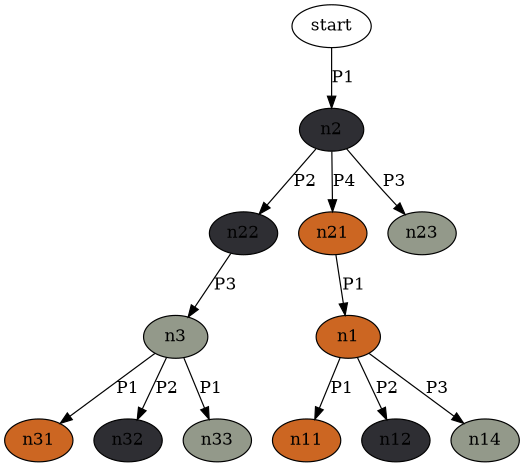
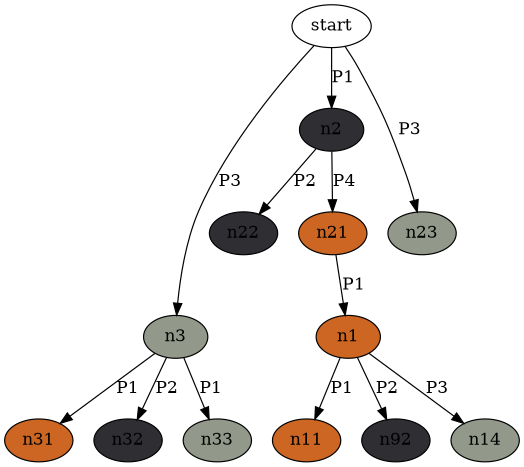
edge "n2" -> "n23": now "start" -> "n23"
edge "n22" -> "n3": now "start" -> "n3"
node "n12": label "n12" -> "n92"
